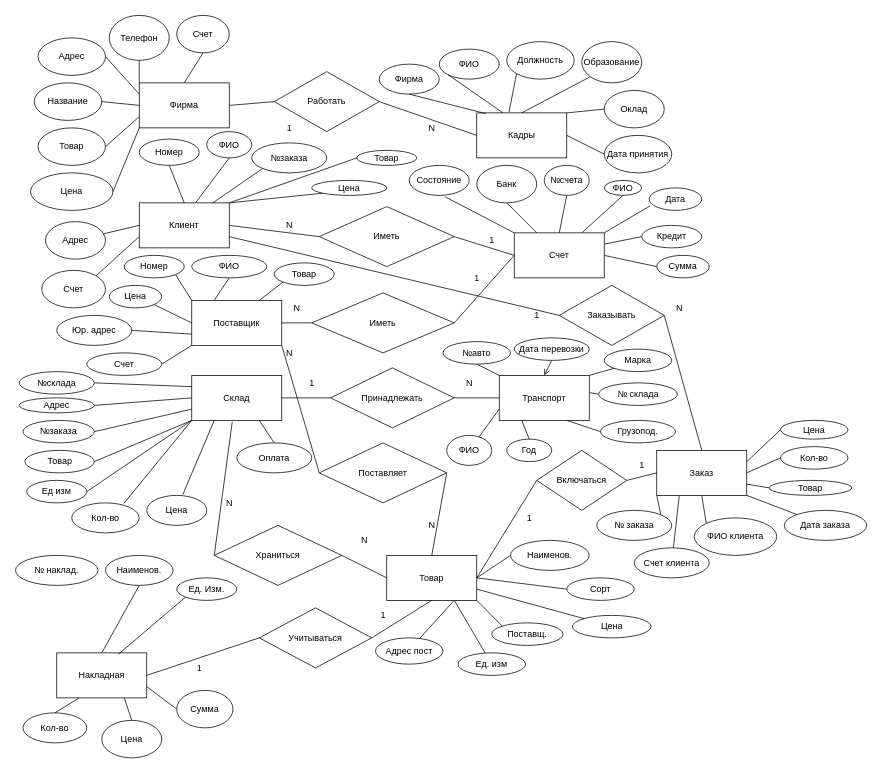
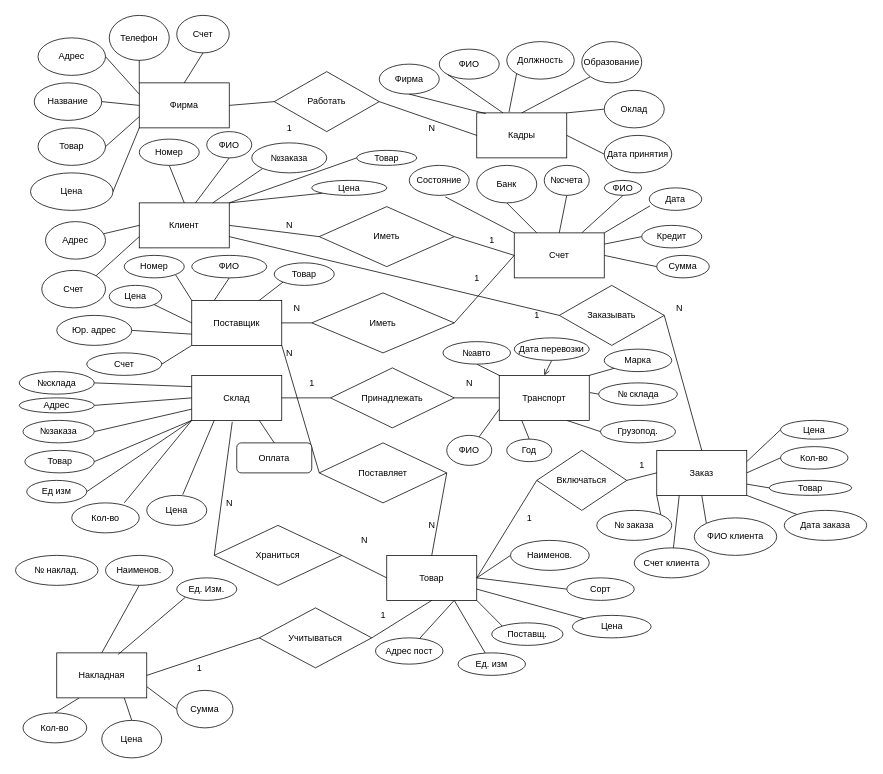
node "Оплата": shape ellipse -> rounded rectangle
